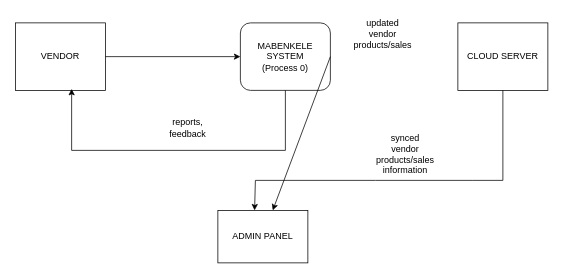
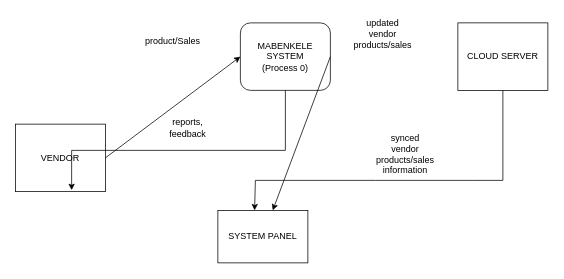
node "product/Sales": added
node "VENDOR": moved (60, 57) -> (60, 158)
node "ADMIN PANEL": label "ADMIN PANEL" -> "SYSTEM PANEL"
